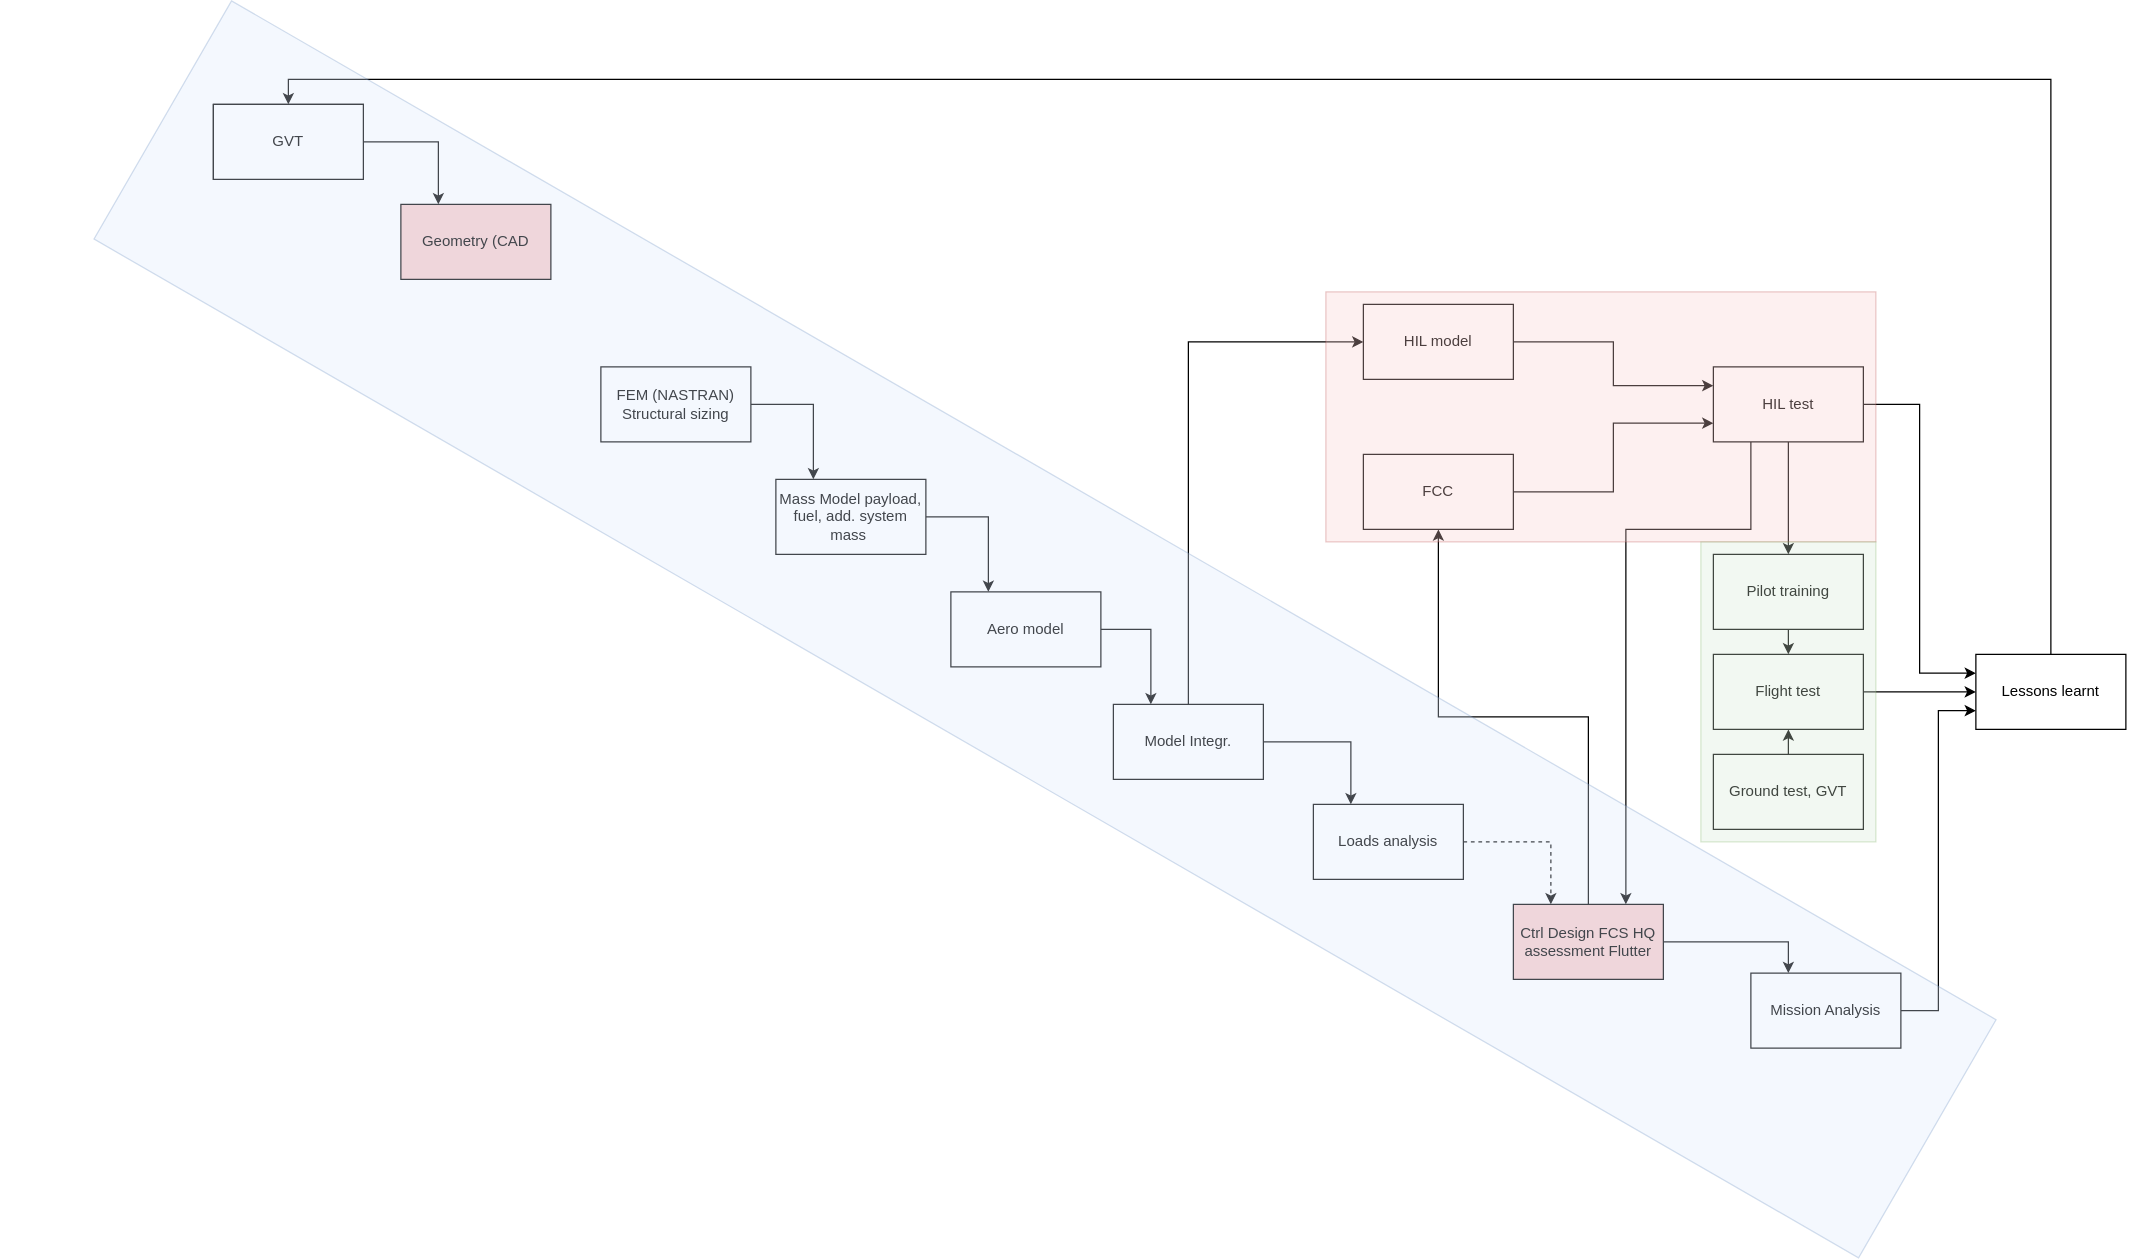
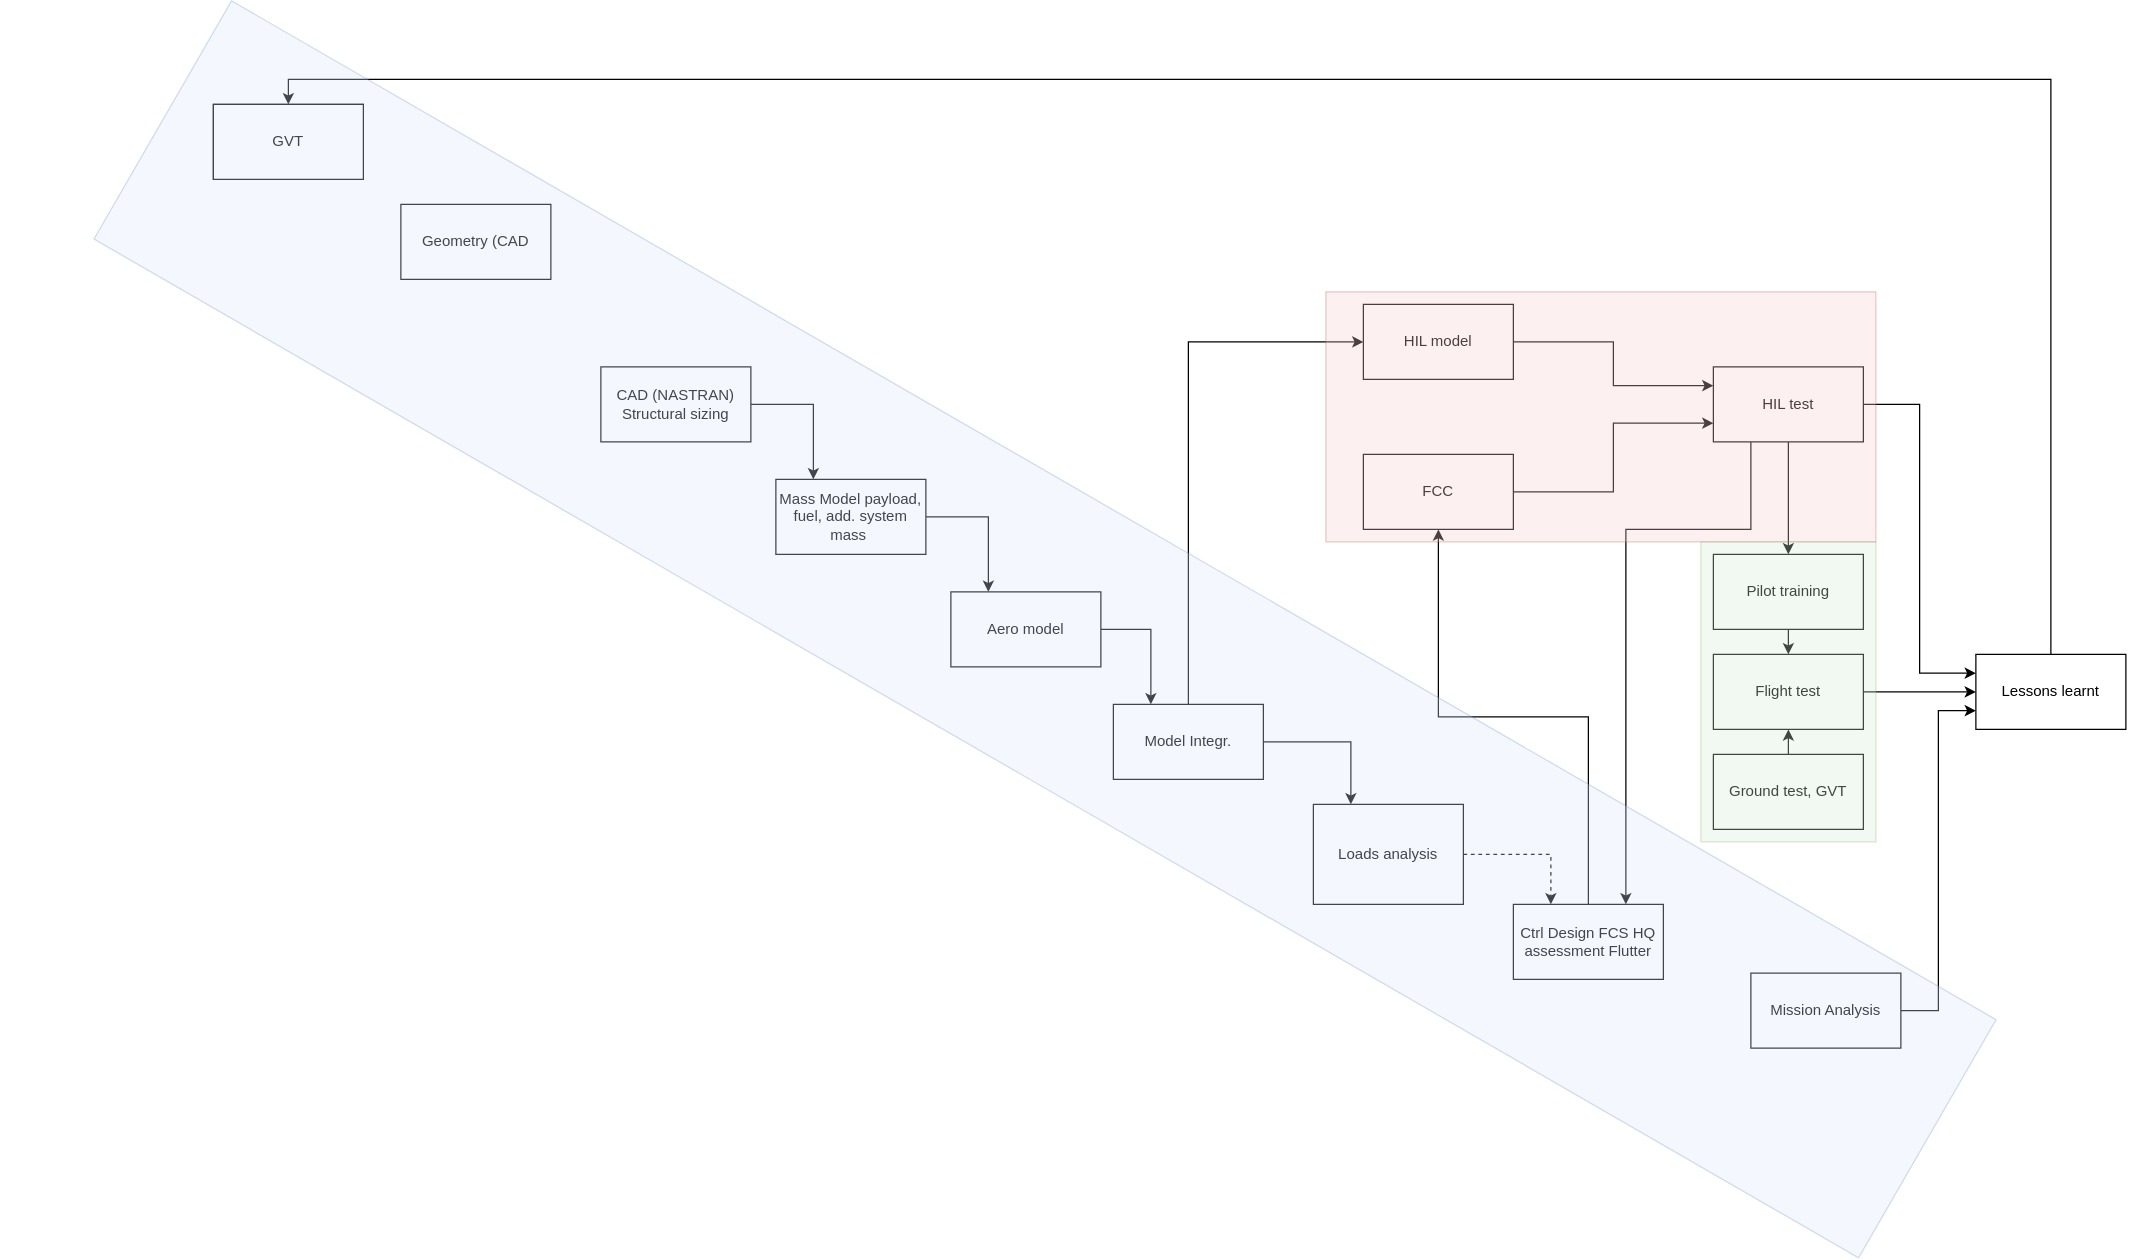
edge "GVT" -> "Geometry (CAD": removed
node "Geometry (CAD": fillcolor #f8cecc -> #ffffff
node "FEM (NASTRAN) Structural sizing": label "FEM (NASTRAN) Structural sizing" -> "CAD (NASTRAN) Structural sizing"
node "Loads analysis": size 150x75 -> 150x100
node "Ctrl Design FCS HQ assessment Flutter": fillcolor #f8cecc -> #ffffff
edge "Ctrl Design FCS HQ assessment Flutter" -> "Mission Analysis": removed
